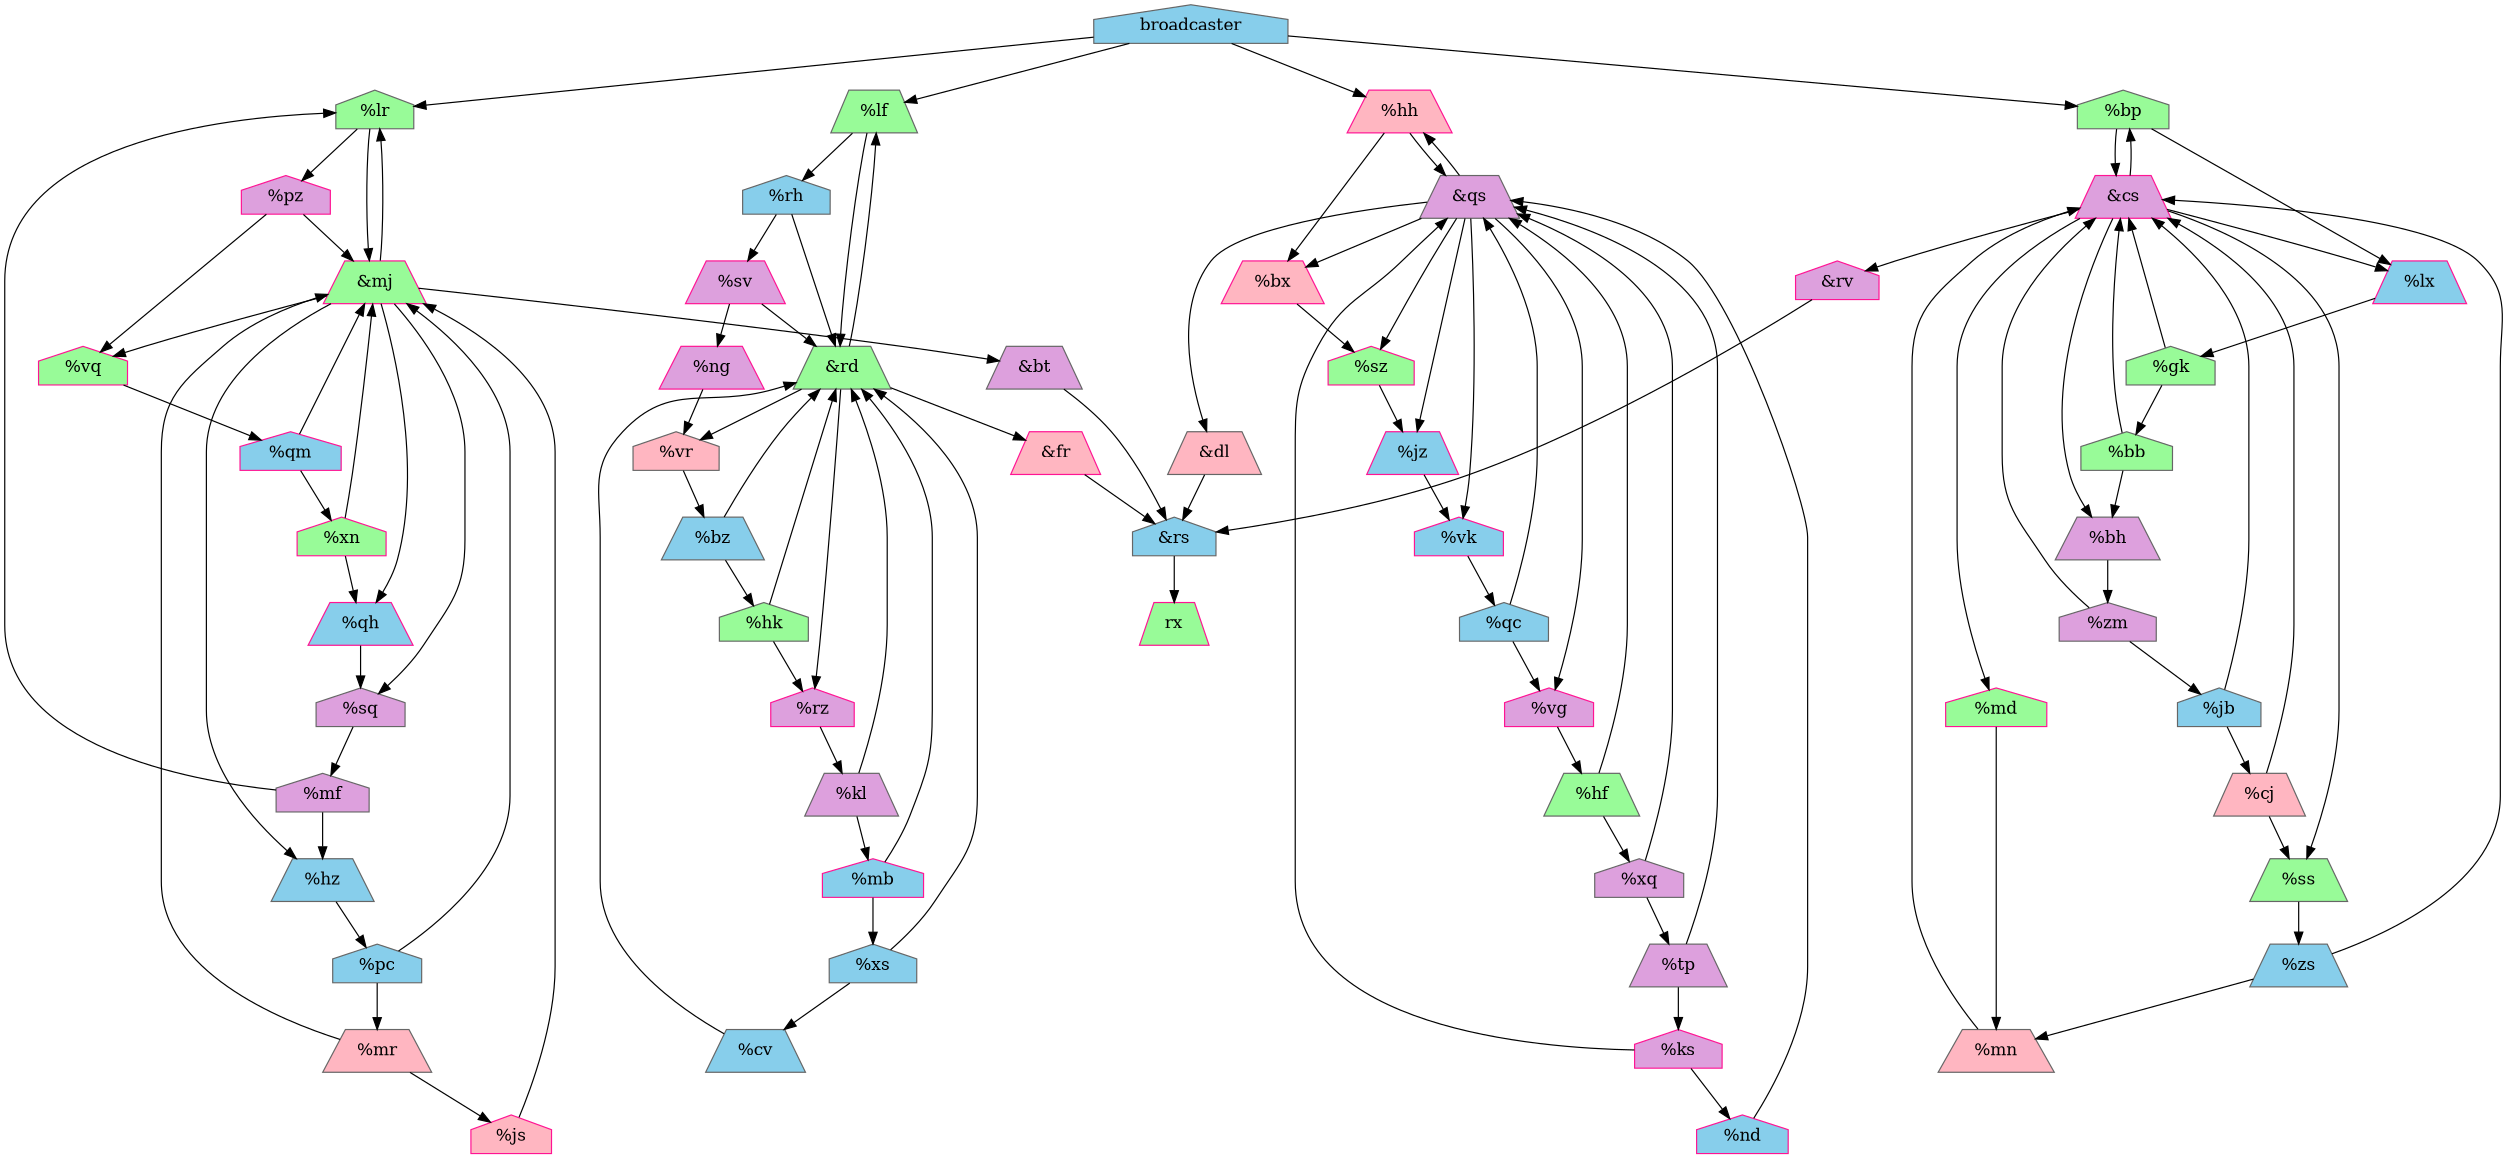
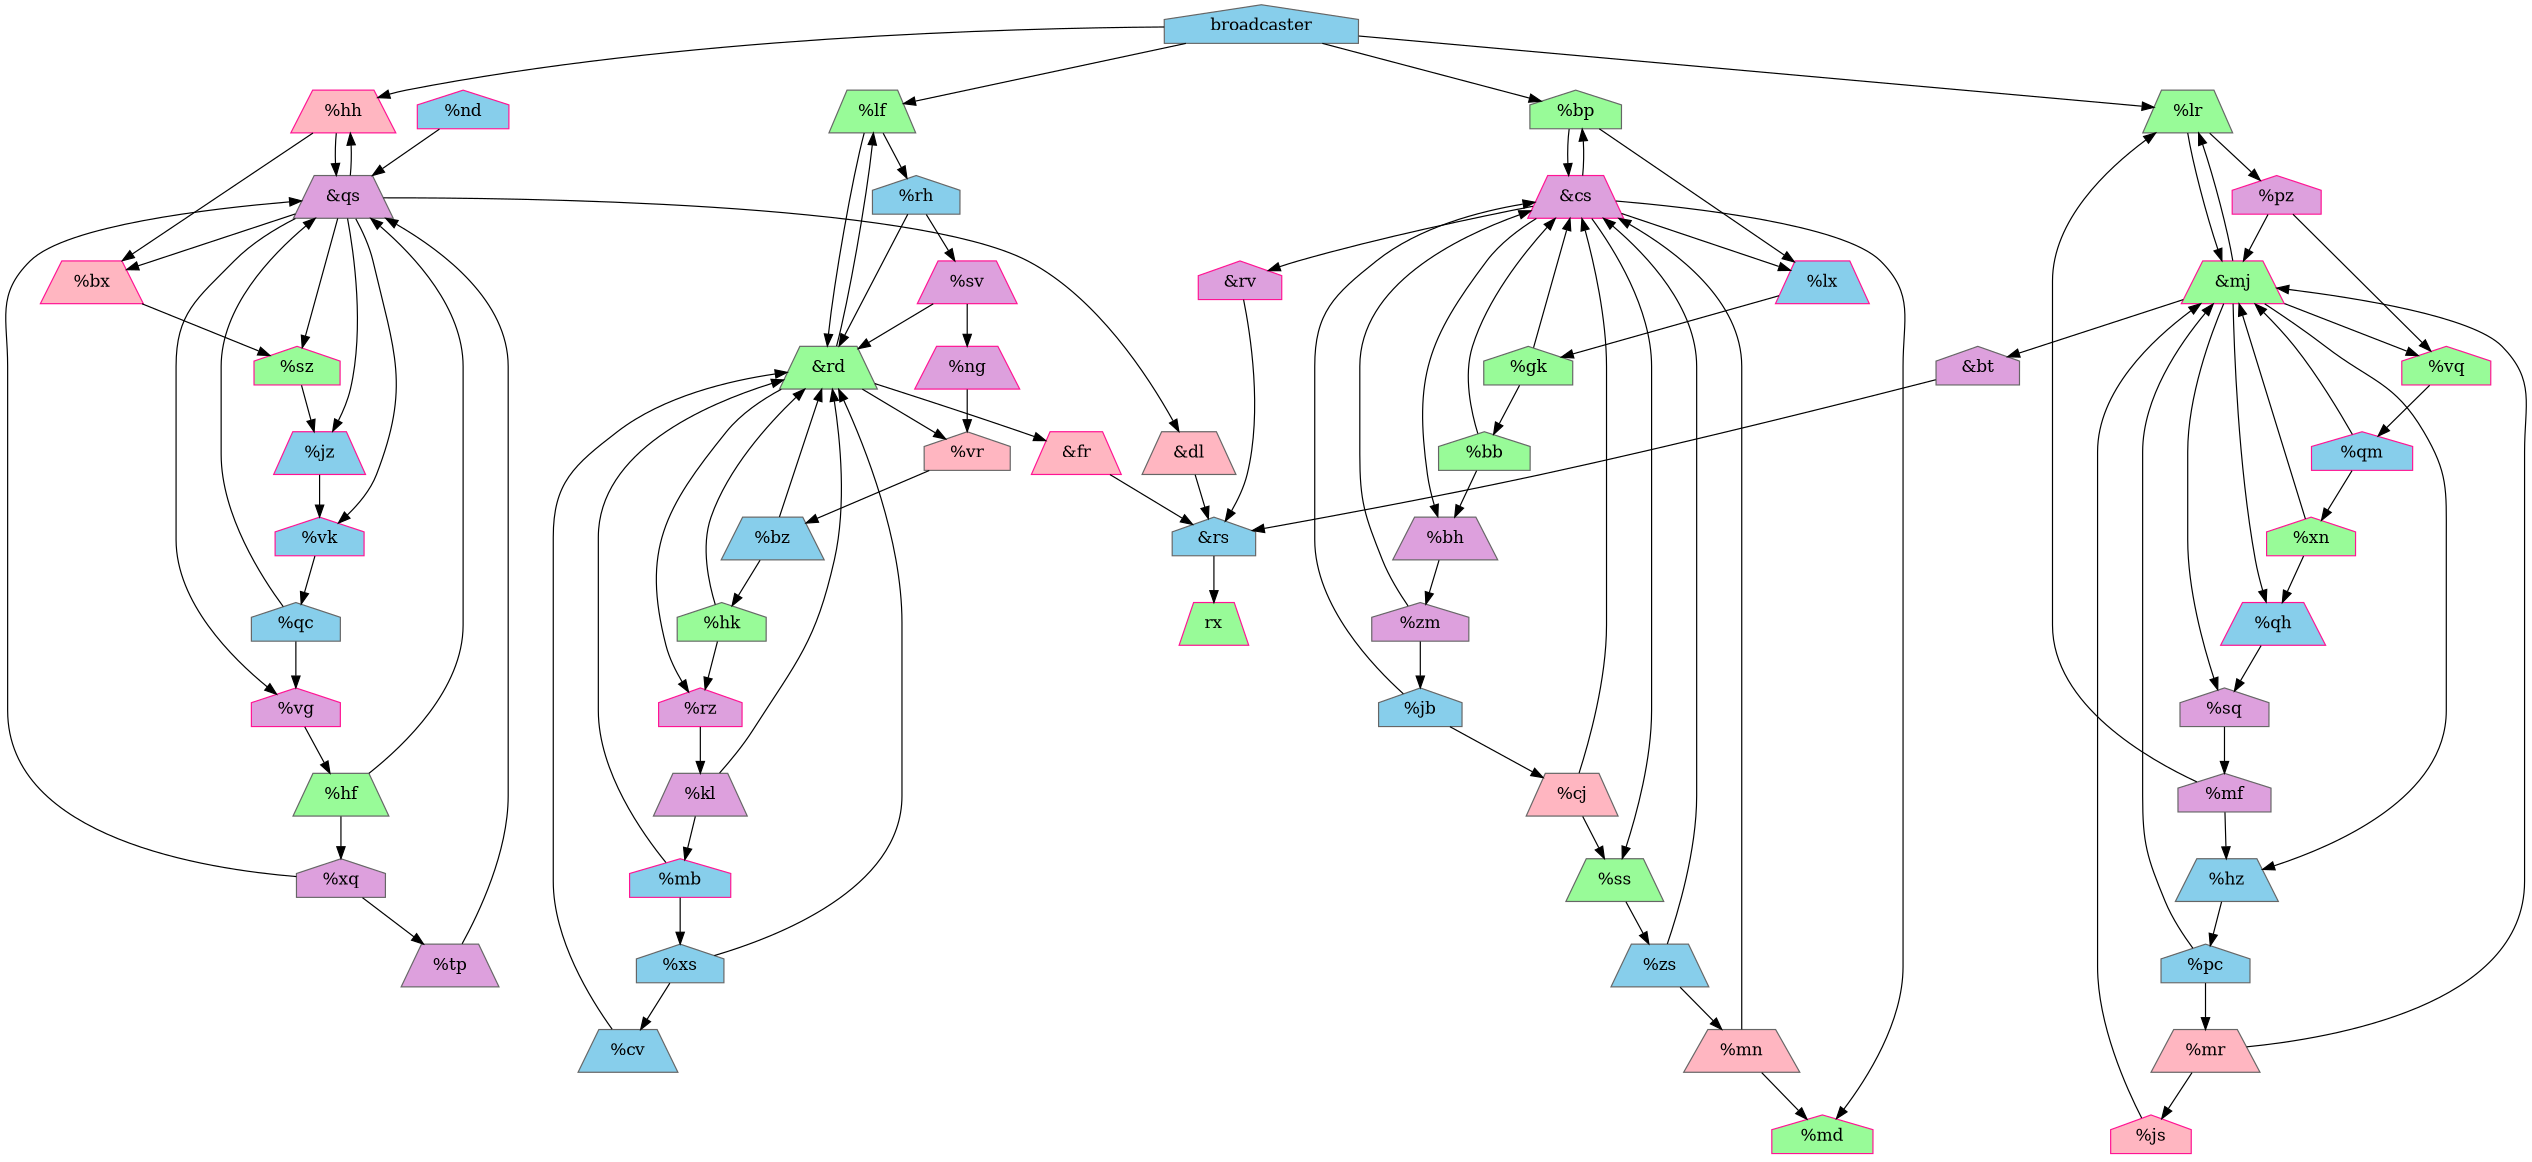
node "%lr": shape house -> trapezium
node "&bt": shape trapezium -> house
edge "%md" -> "%mn": reversed
node "%ks": removed
